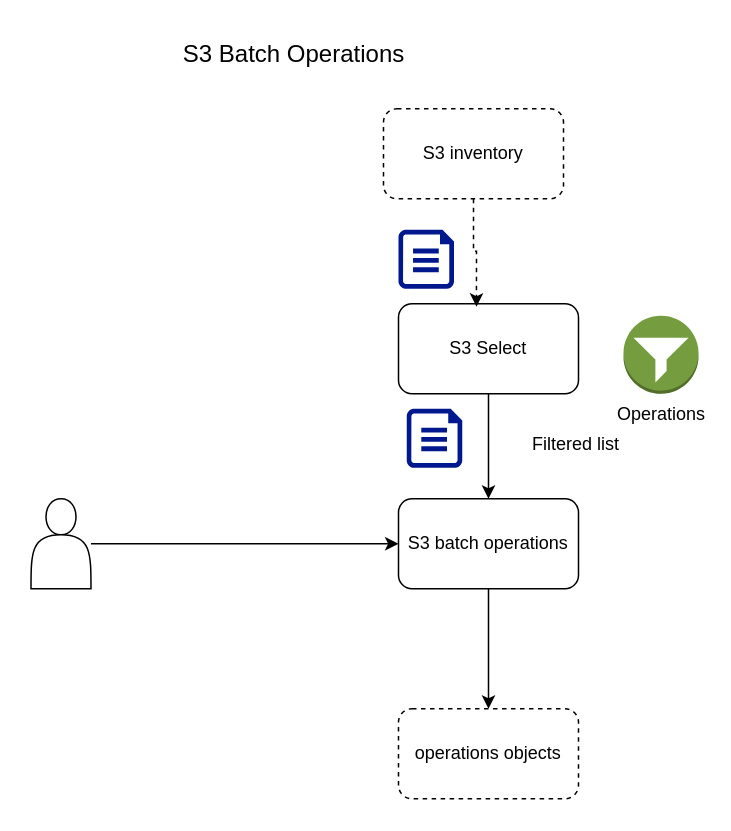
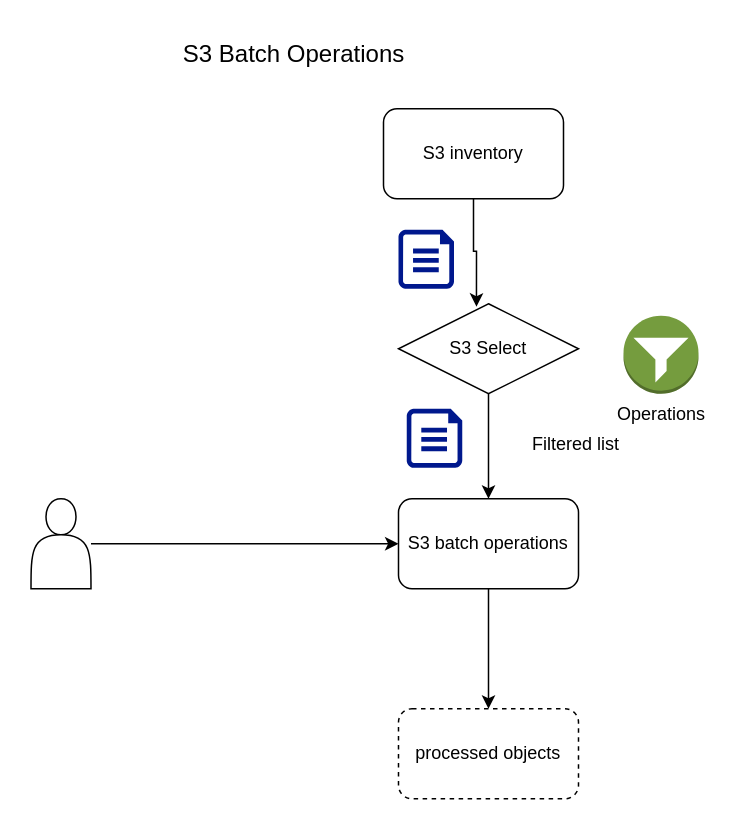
node "S3 inventory": style dashed -> solid
edge "S3 inventory" -> "S3 Select": style dashed -> solid
node "S3 Select": shape rounded rectangle -> diamond
node "operations objects": label "operations objects" -> "processed objects"
